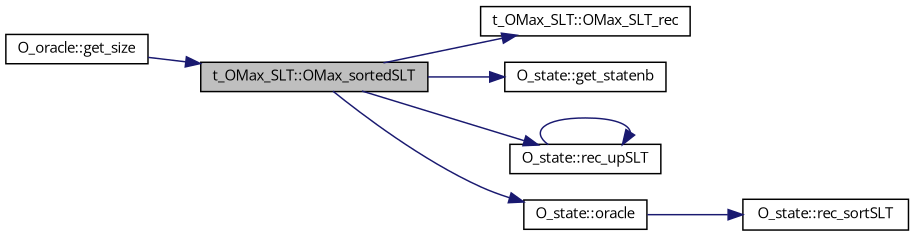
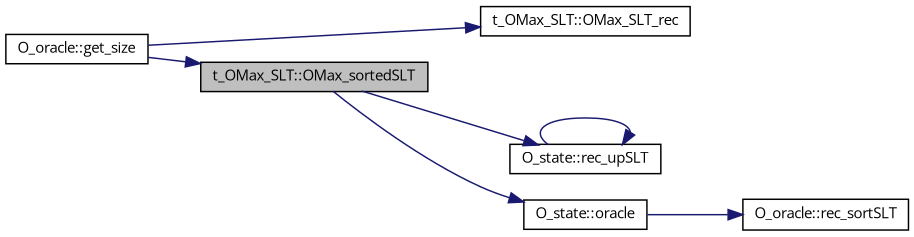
edge "t_OMax_SLT::OMax_sortedSLT" -> "t_OMax_SLT::OMax_SLT_rec": now "O_oracle::get_size" -> "t_OMax_SLT::OMax_SLT_rec"
node "O_state::get_statenb": removed
node "O_state::rec_sortSLT": label "O_state::rec_sortSLT" -> "O_oracle::rec_sortSLT"
